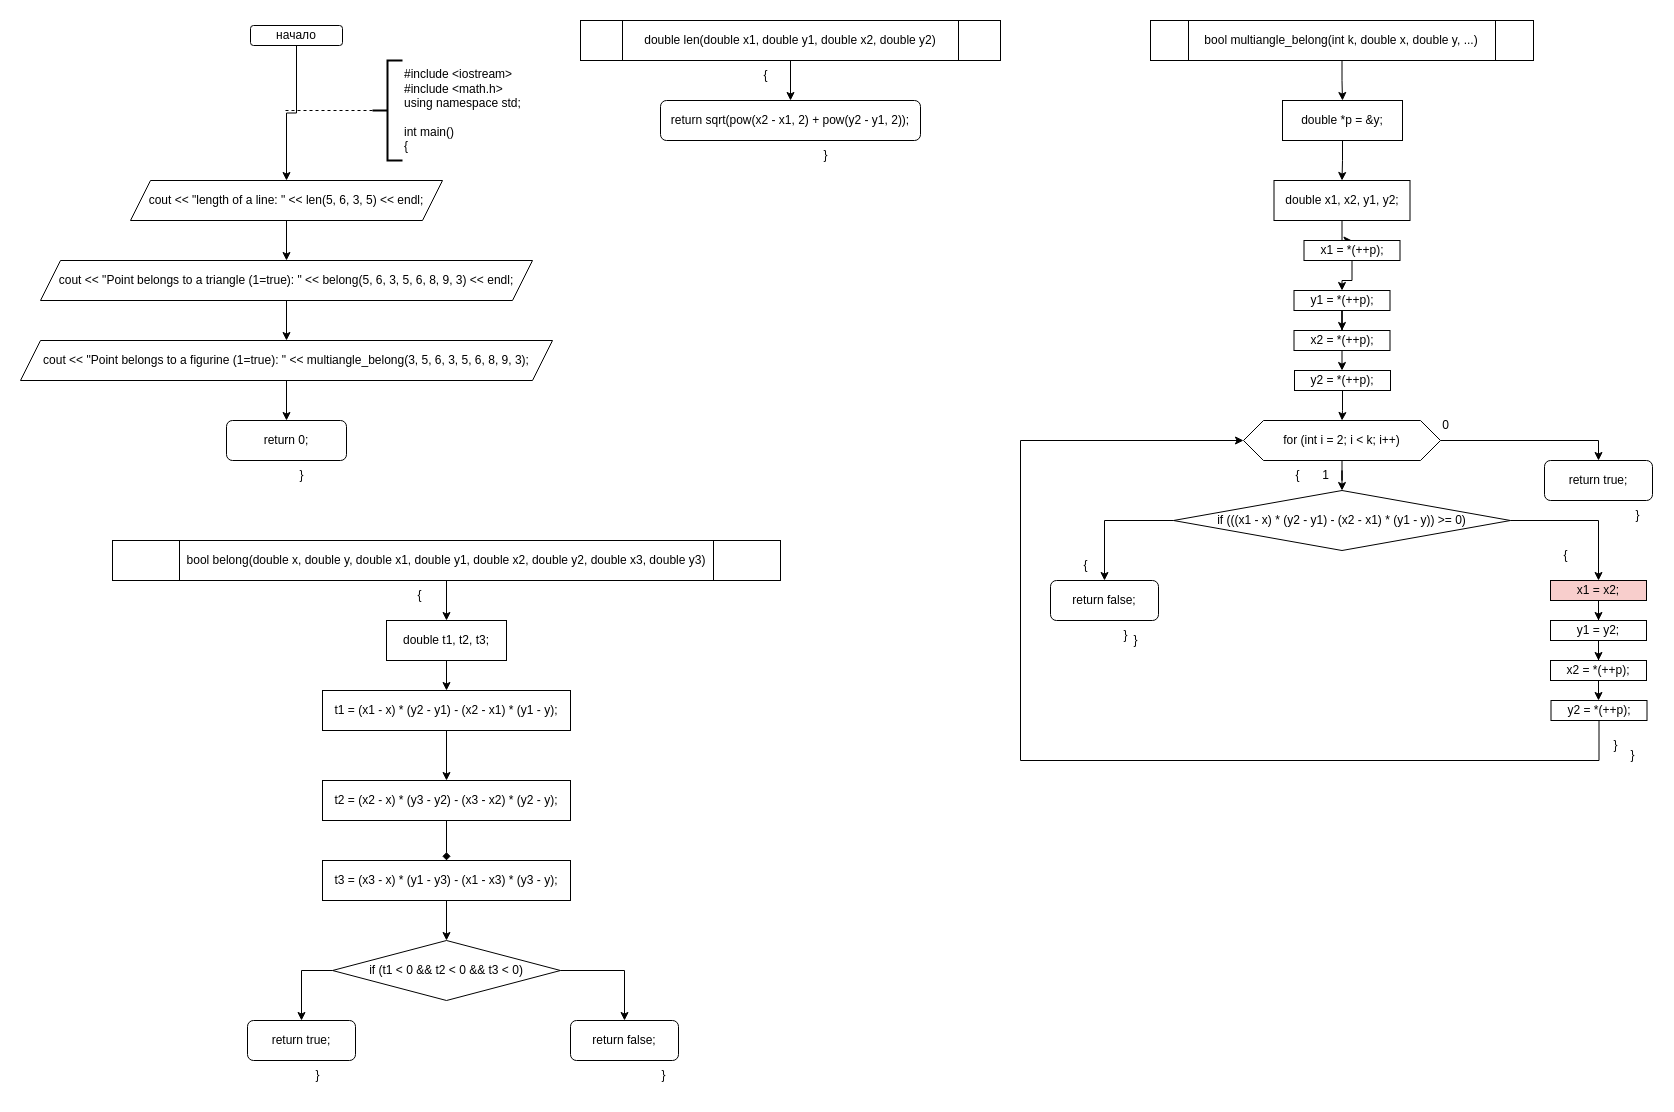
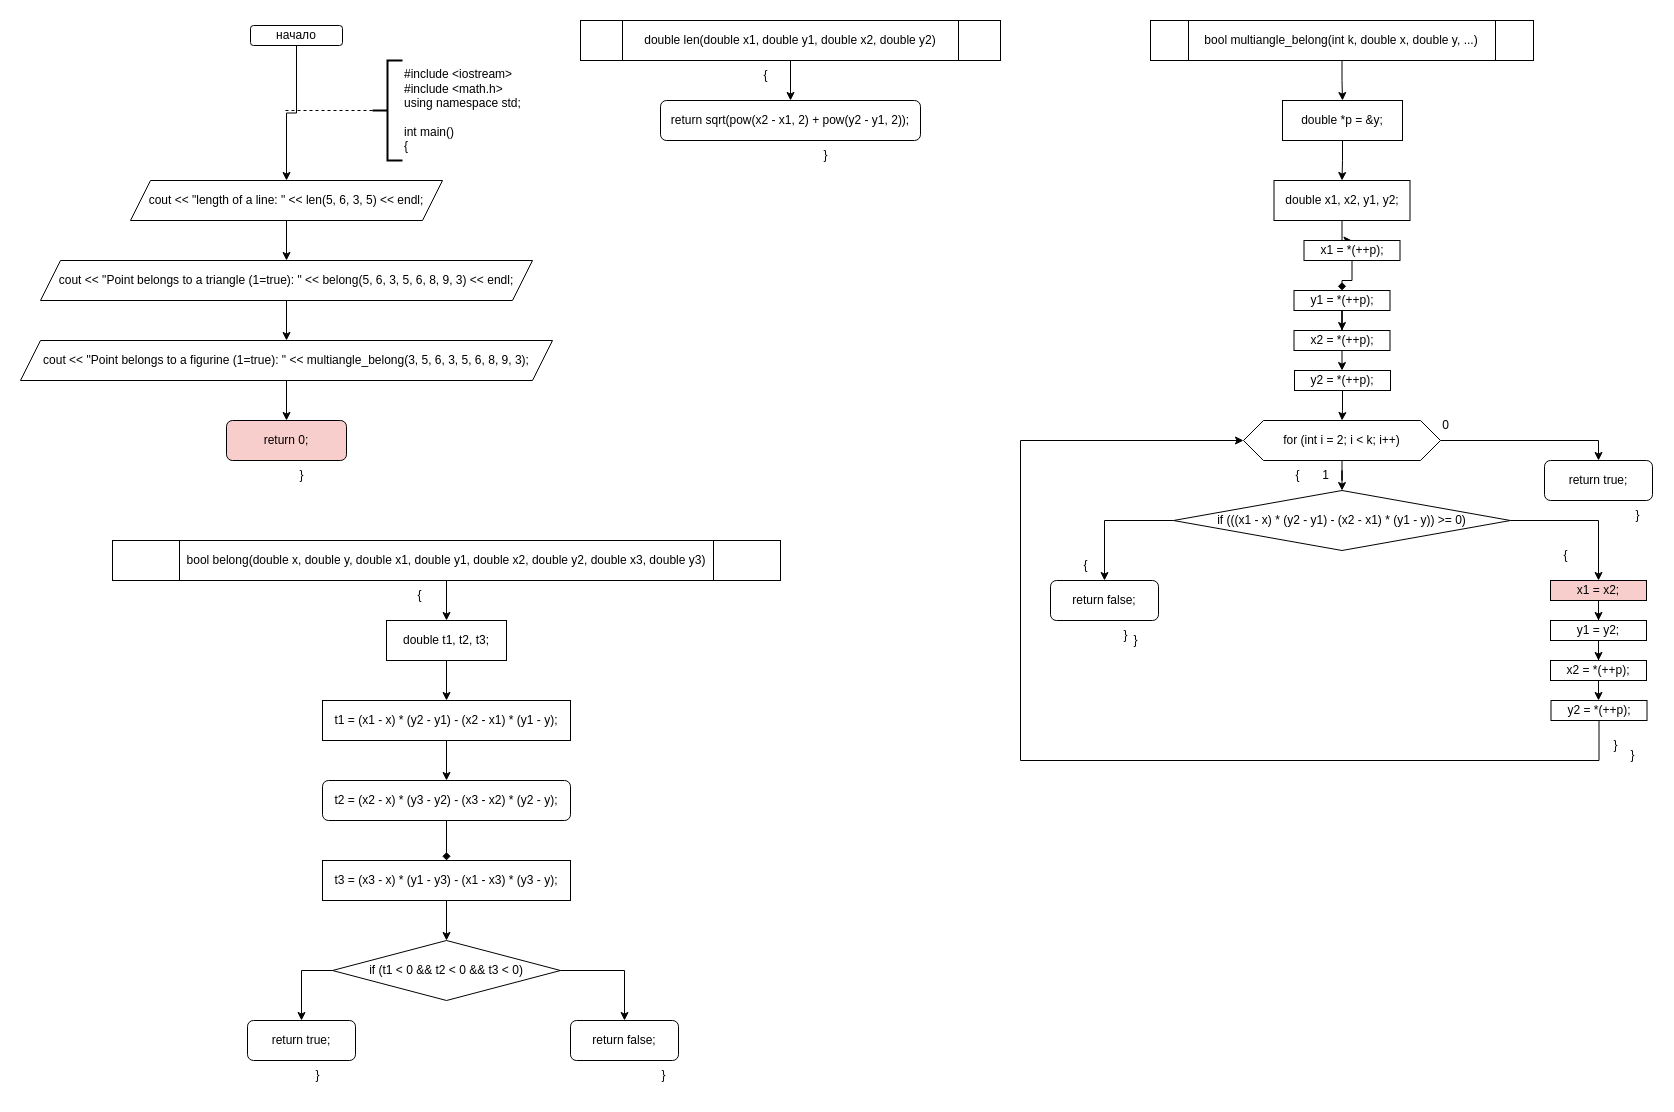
edge "x1 = *(++p);" -> "y1 = *(++p);": arrowhead classic -> diamond
node "return 0;": fillcolor #ffffff -> #f8cecc
node "t1 = (x1 - x) * (y2 - y1) - (x2 - x1) * (y1 - y);": moved (447, 711) -> (447, 721)
node "t2 = (x2 - x) * (y3 - y2) - (x3 - x2) * (y2 - y);": shape rectangle -> rounded rectangle
